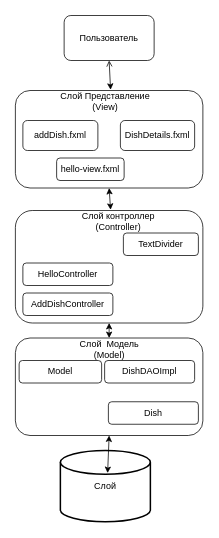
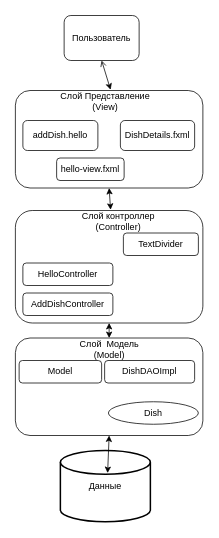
node "Пользователь": size 90x45 -> 75x45
node "addDish.fxml": label "addDish.fxml" -> "addDish.hello"
node "Dish": shape rounded rectangle -> ellipse
node "Слой": label "Слой" -> "Данные"
